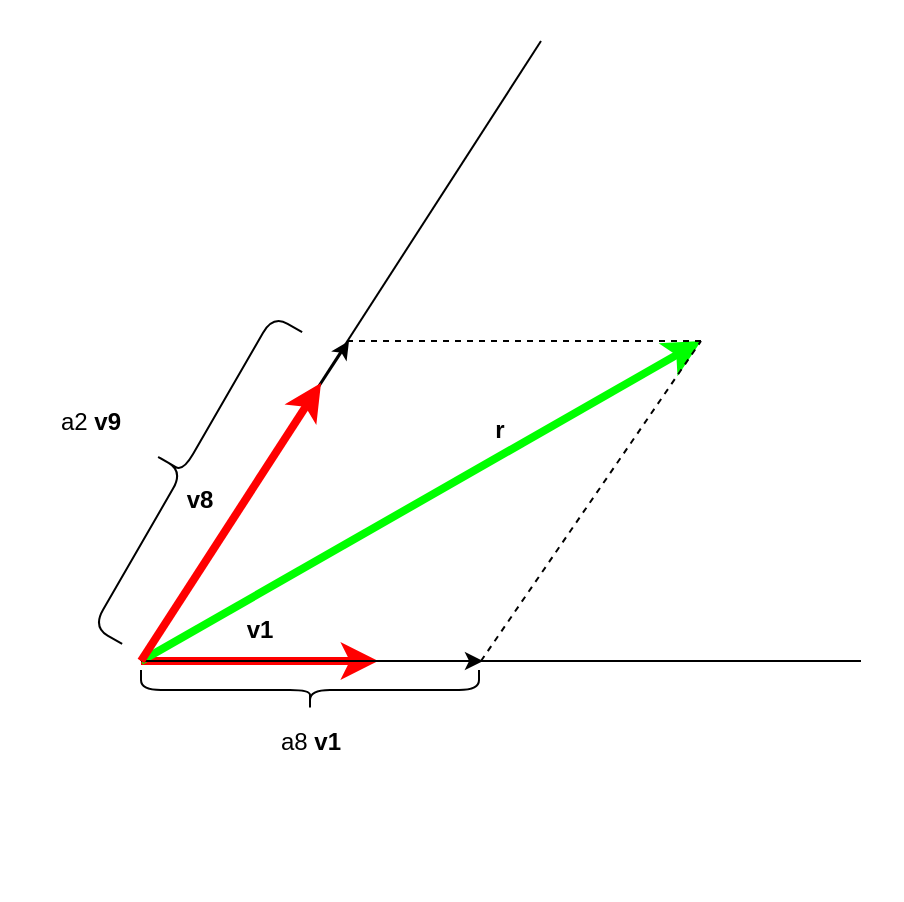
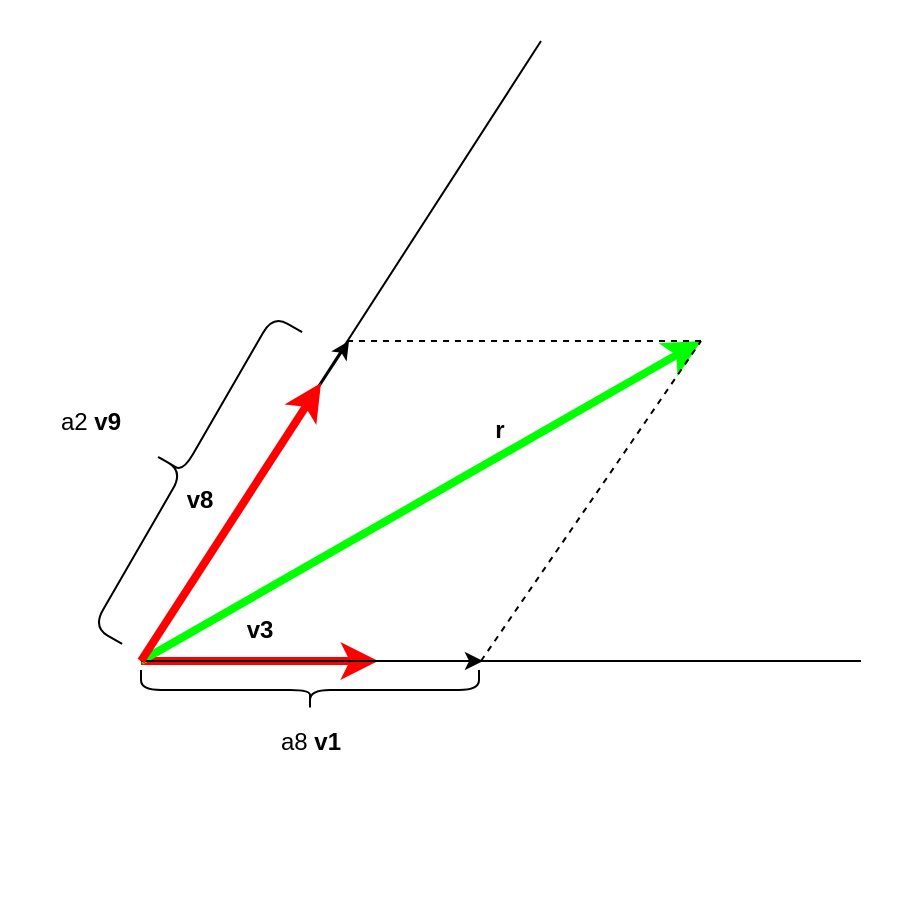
node "v1": label "v1" -> "v3"
